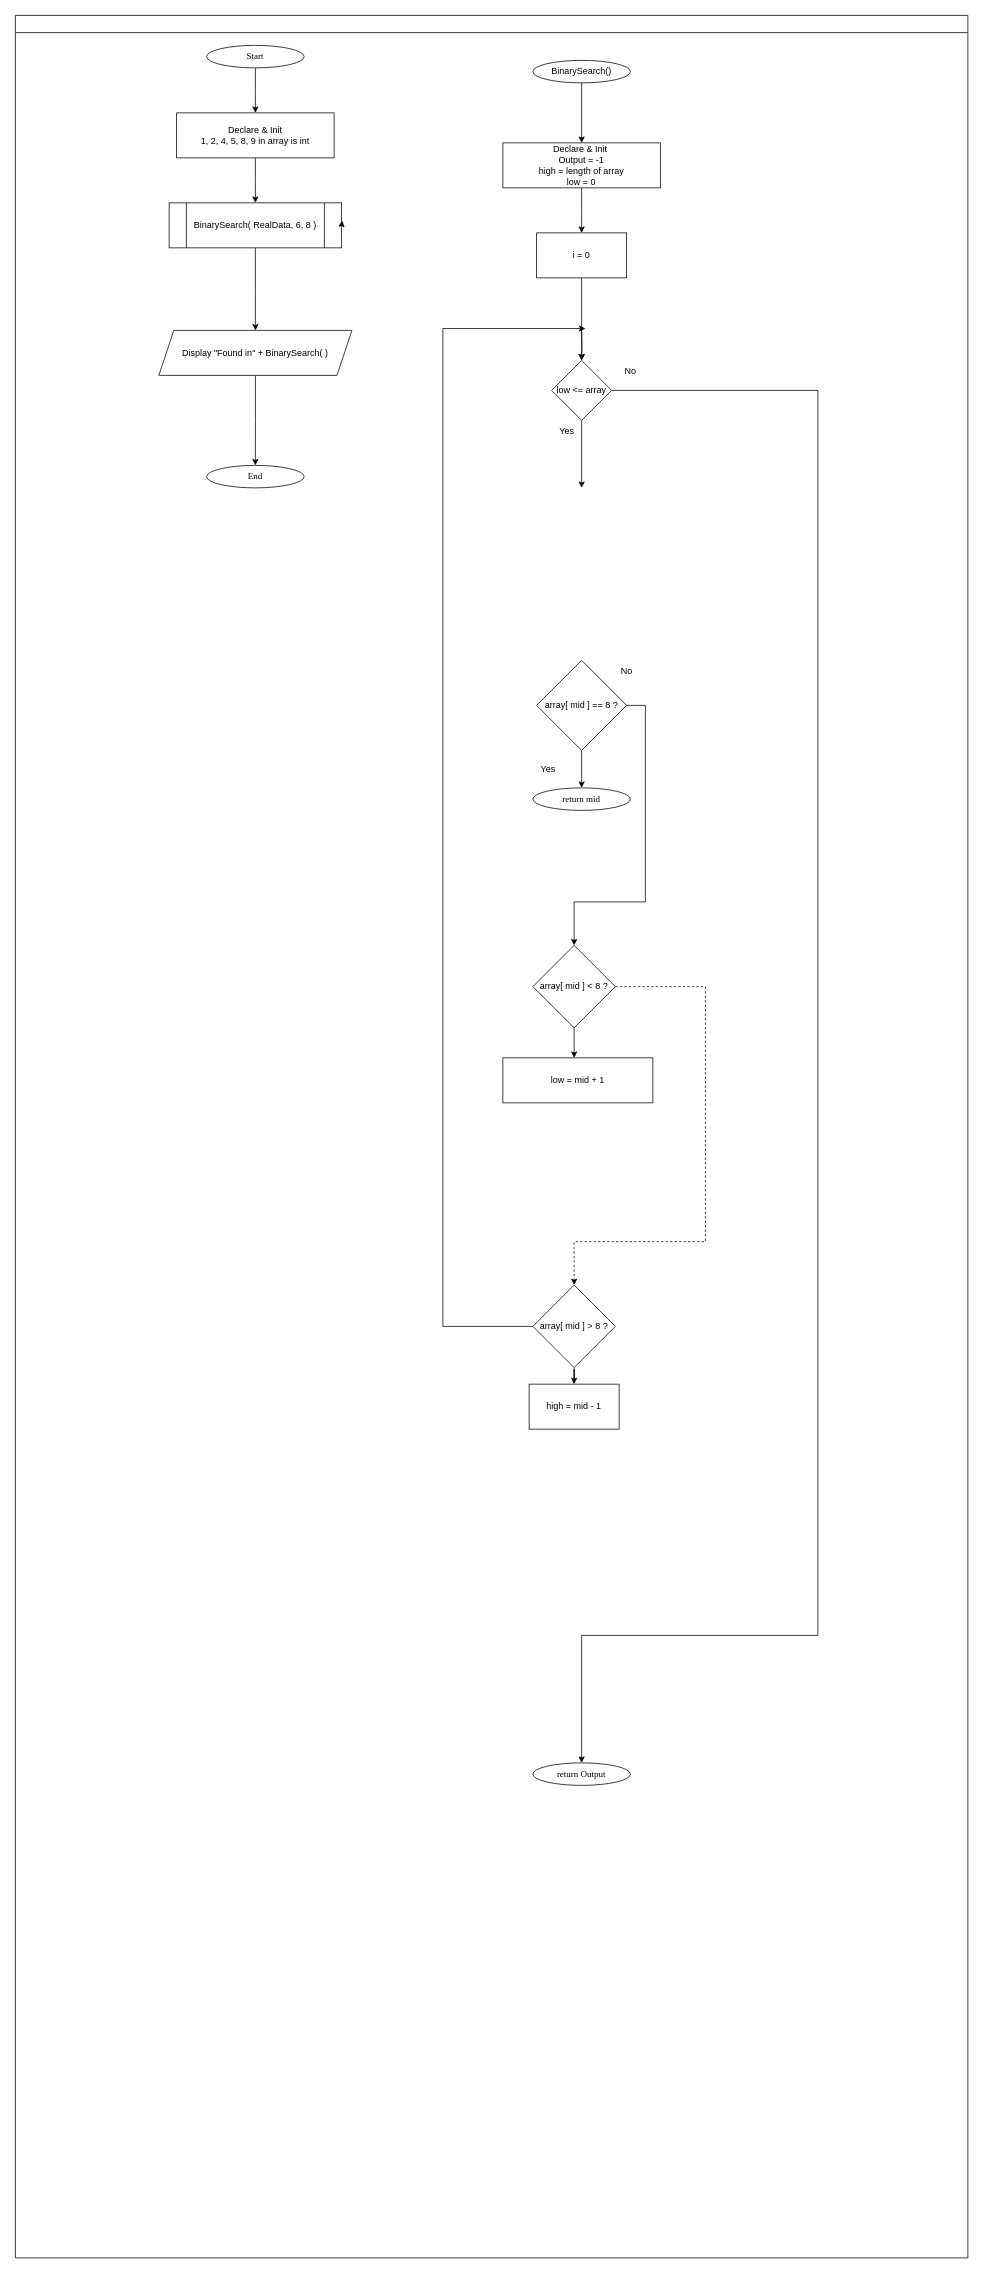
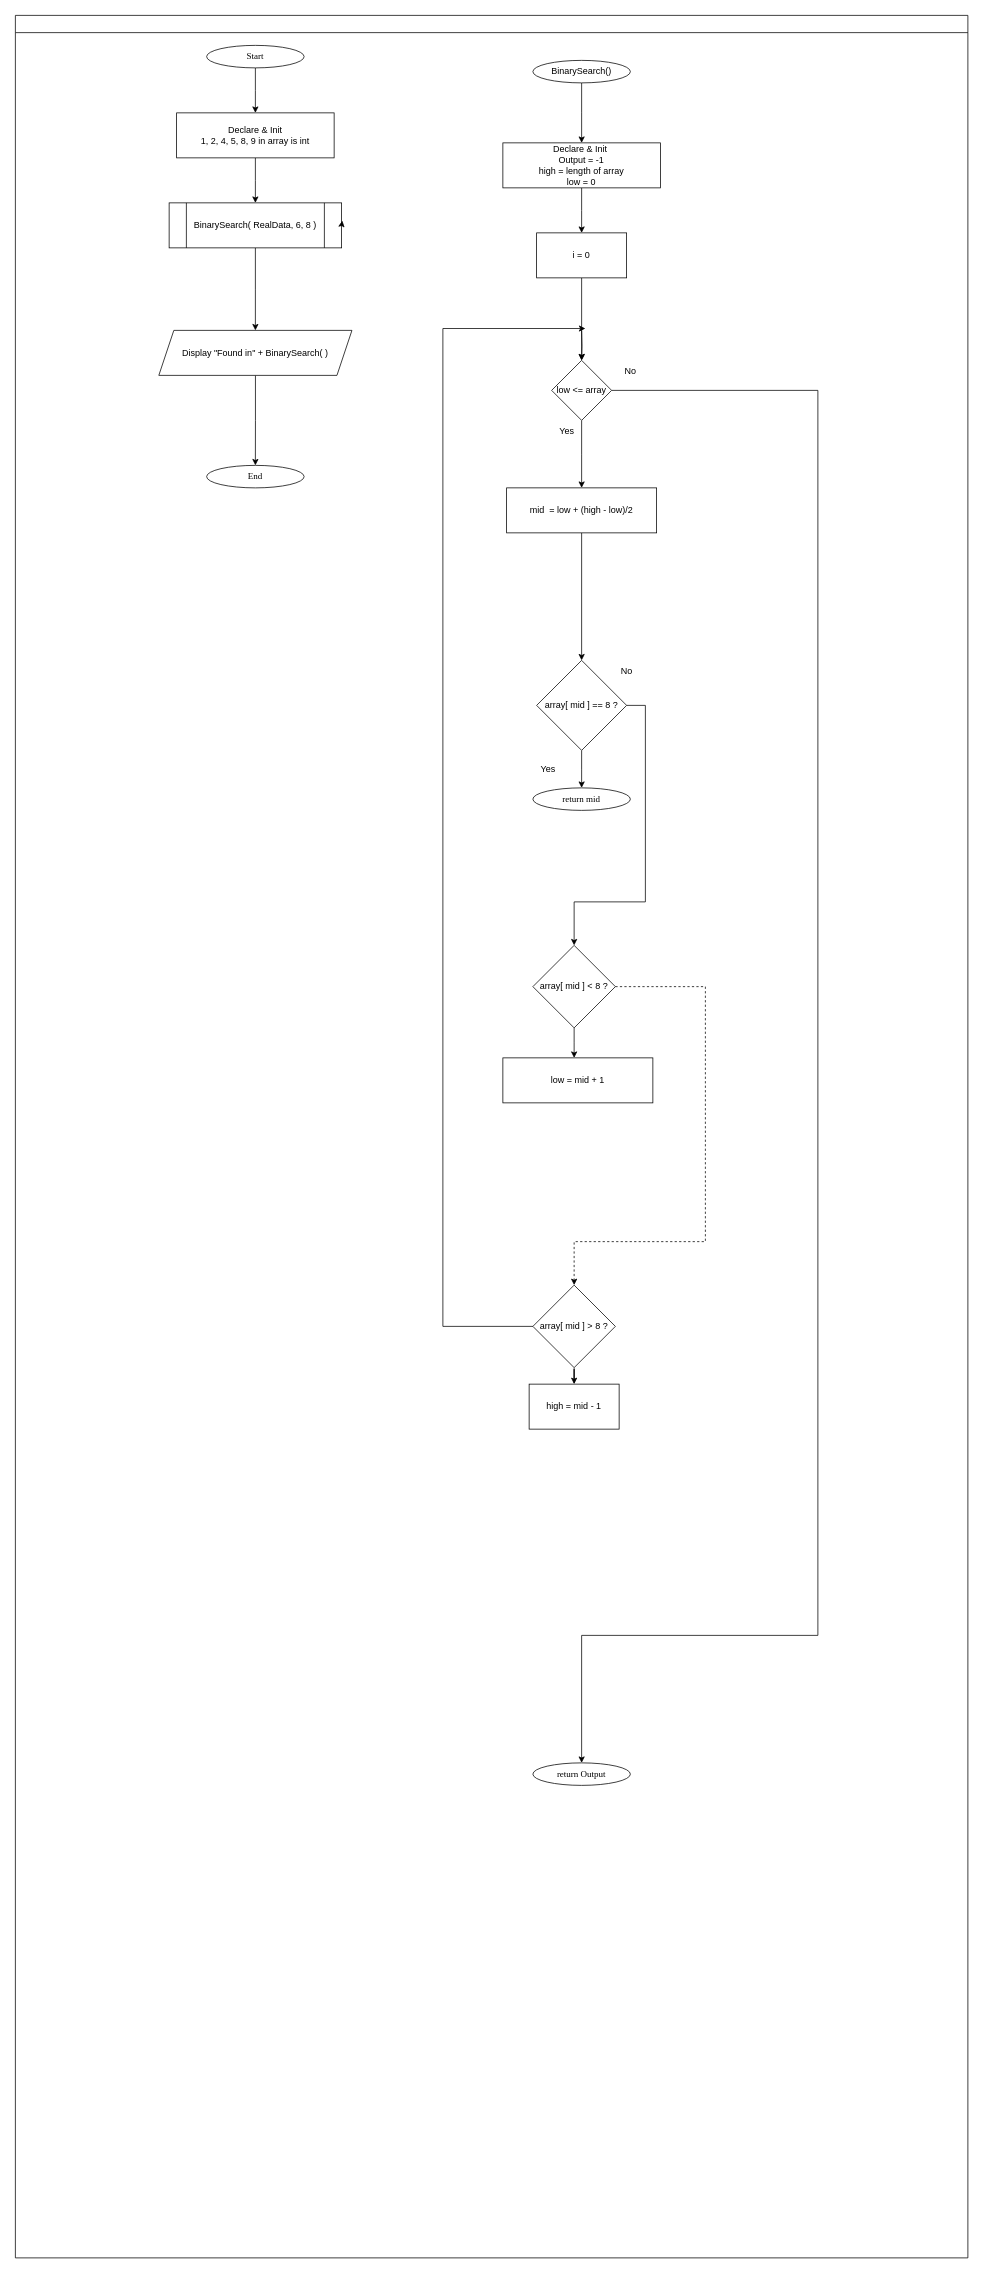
node "mid = low + (high - low)/2": added
edge "mid = low + (high - low)/2" -> "array[ mid ] == 8 ?": added
